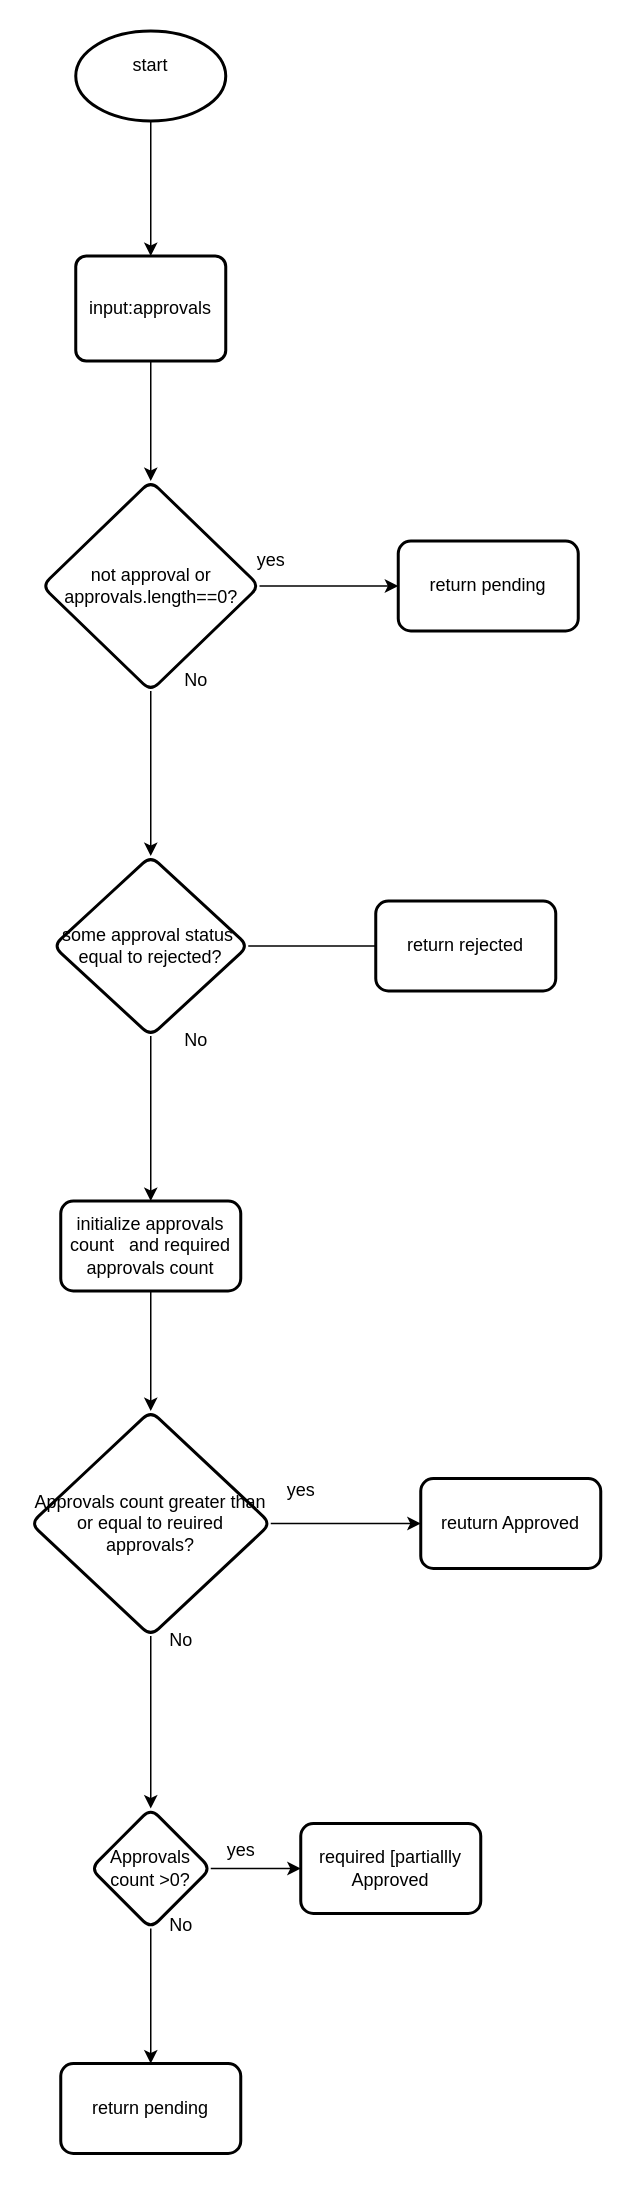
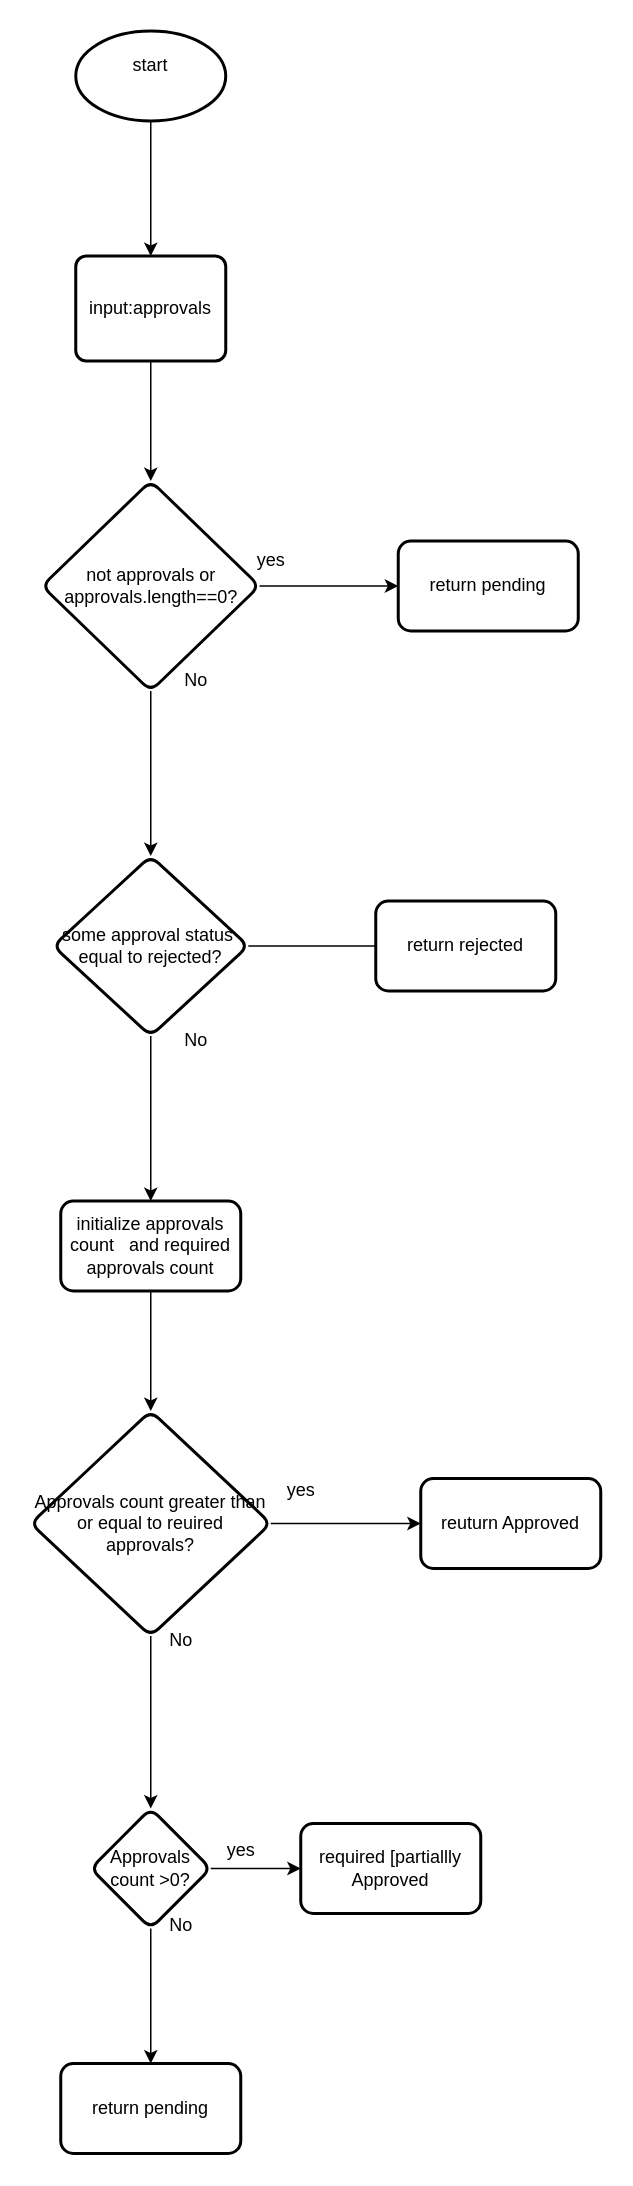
node "not approval or approvals.length==0?": label "not approval or approvals.length==0?" -> "not approvals or approvals.length==0?"
